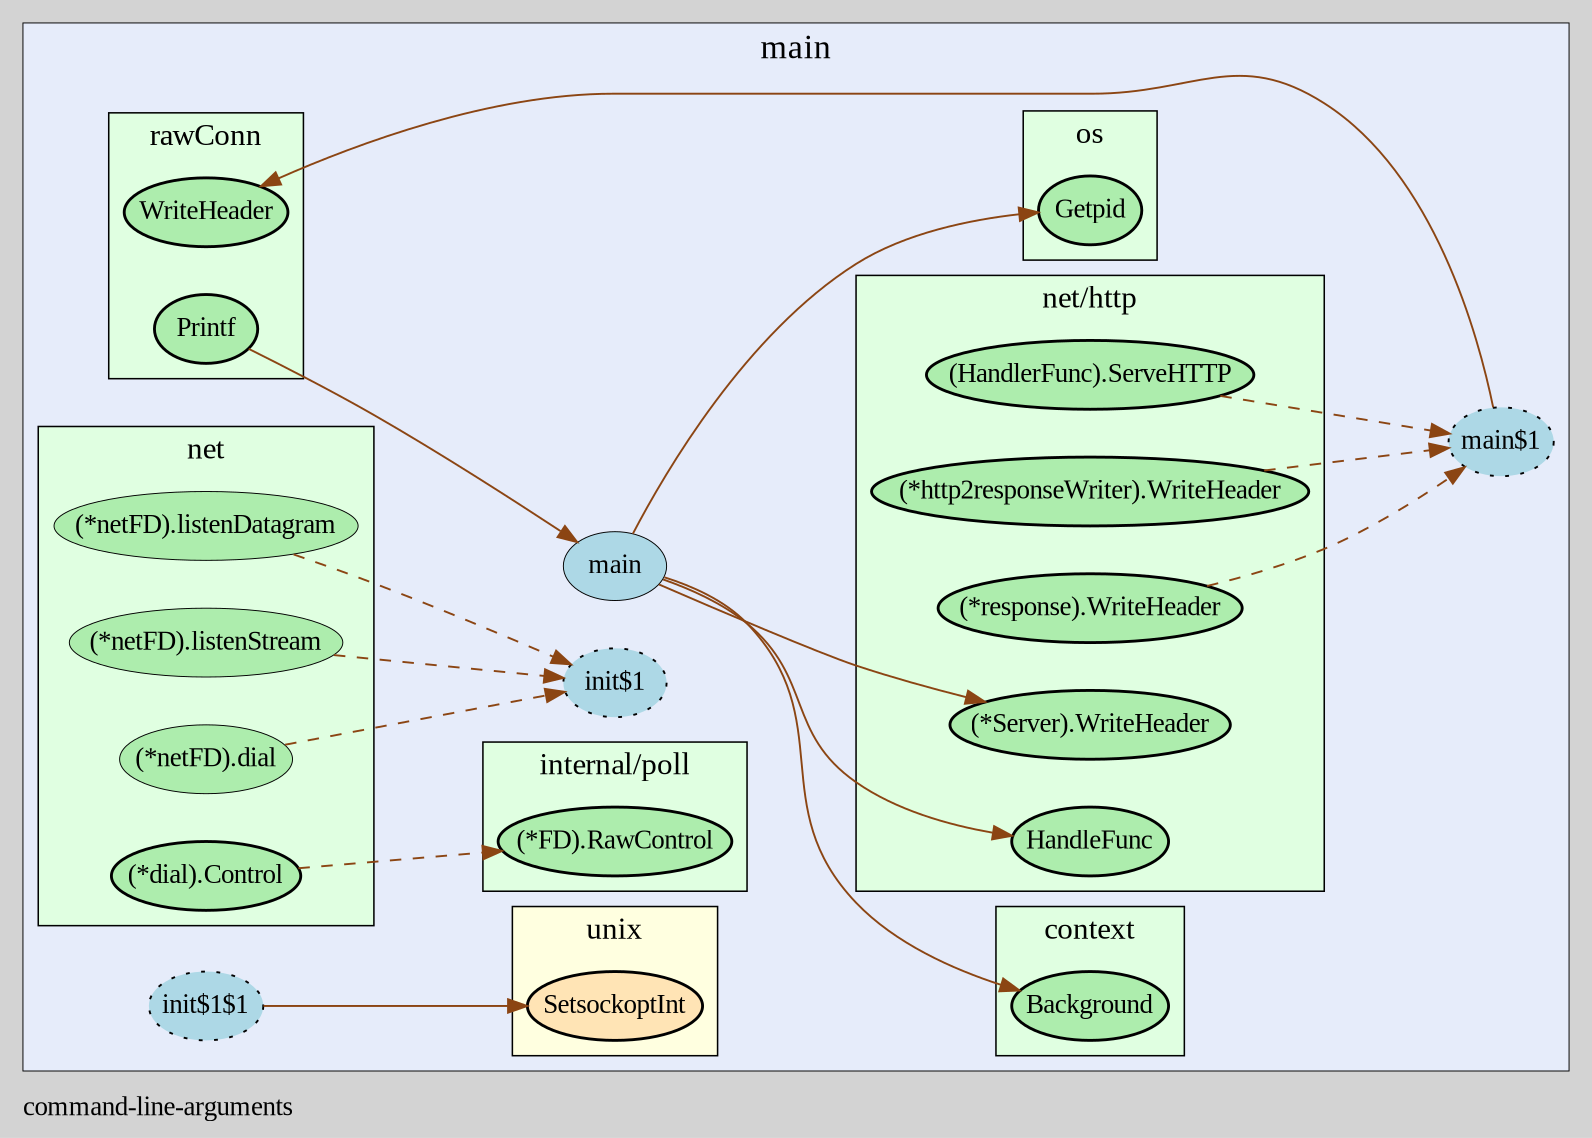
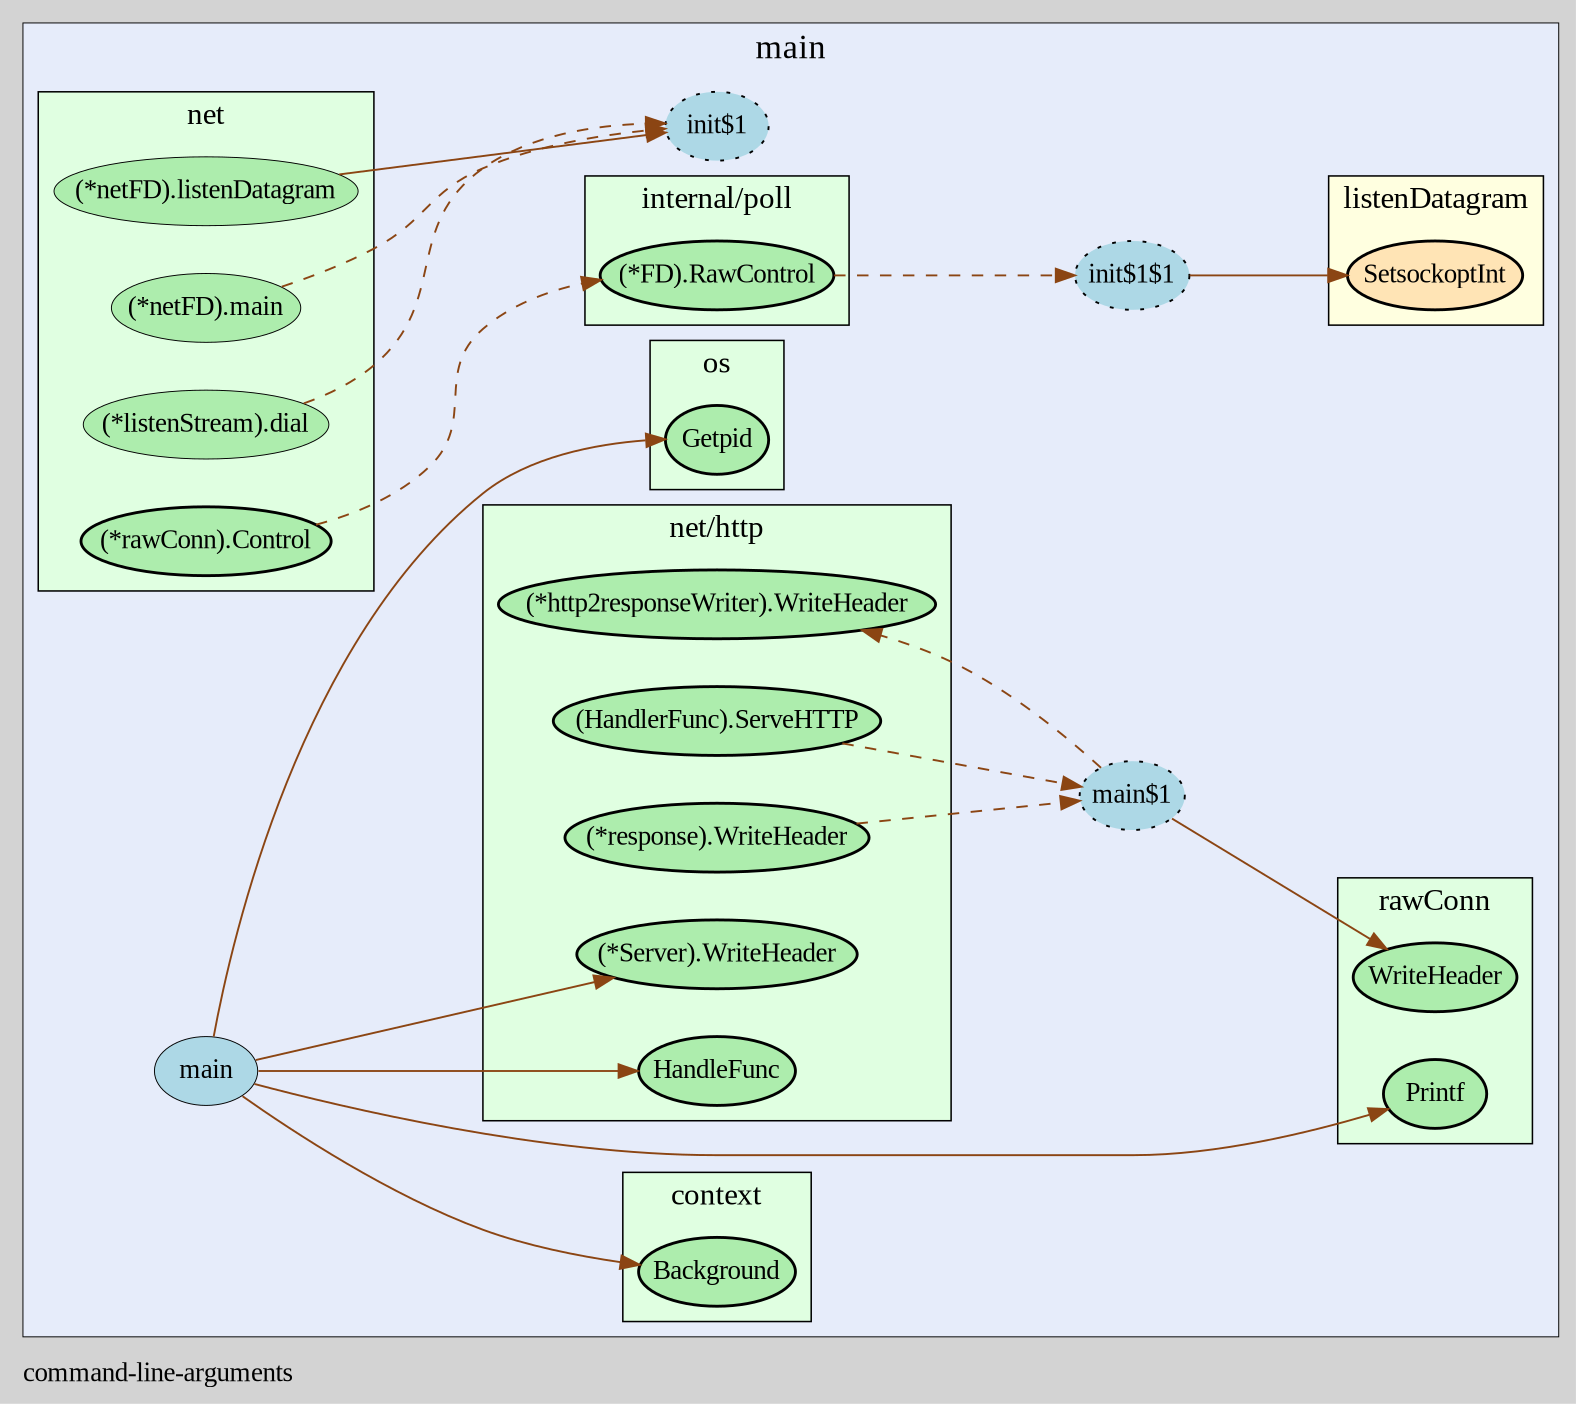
edge "(*FD).RawControl" -> "init$1$1": added
edge "Printf" -> "main": reversed
edge "(*http2responseWriter).WriteHeader" -> "main$1": reversed
edge "(*netFD).listenDatagram" -> "init$1": style dashed -> solid
node "(*netFD).listenStream": label "(*netFD).listenStream" -> "(*netFD).main"
node "(*netFD).dial": label "(*netFD).dial" -> "(*listenStream).dial"
node "(*dial).Control": label "(*dial).Control" -> "(*rawConn).Control"
cluster "unix": label "unix" -> "listenDatagram"
